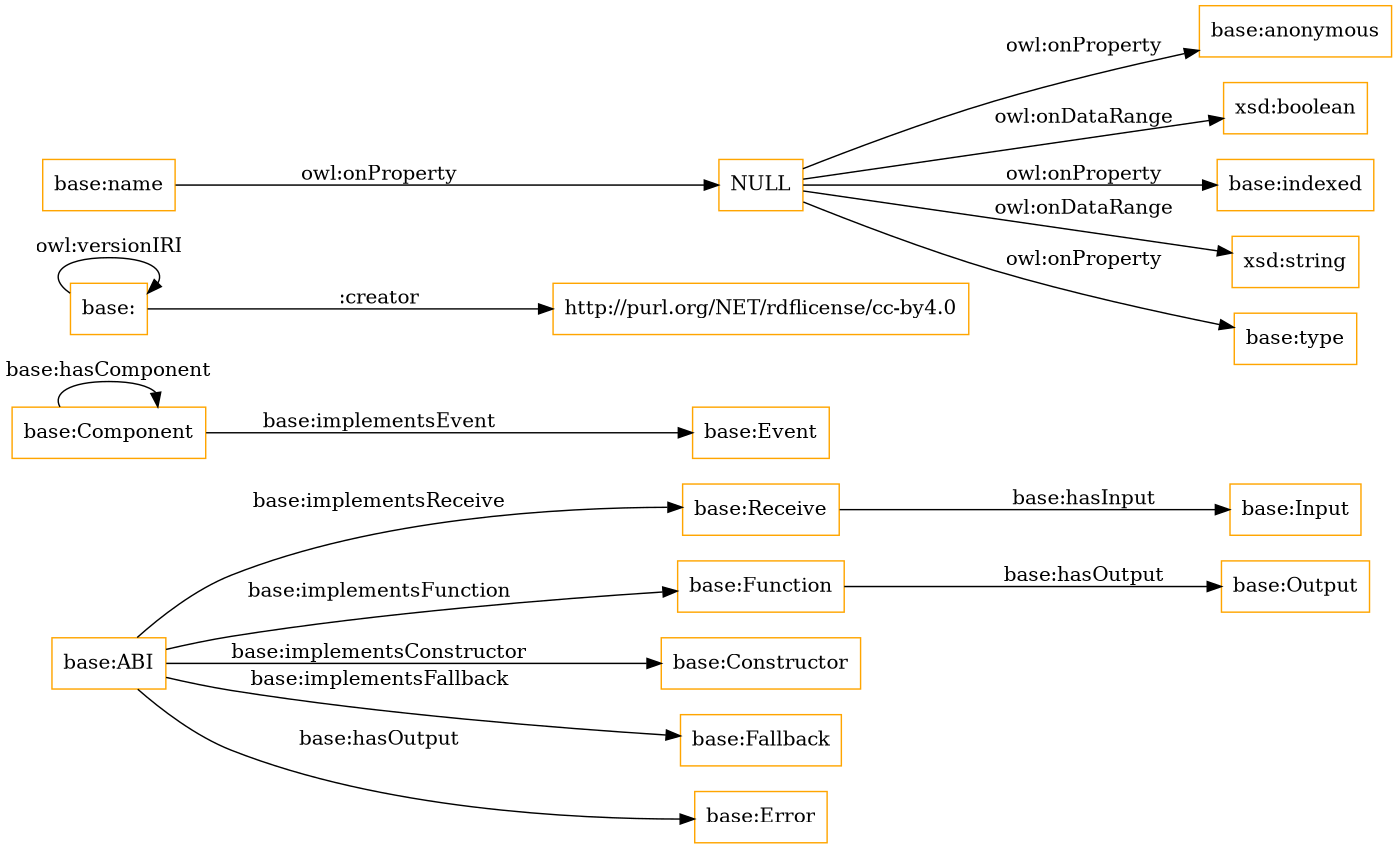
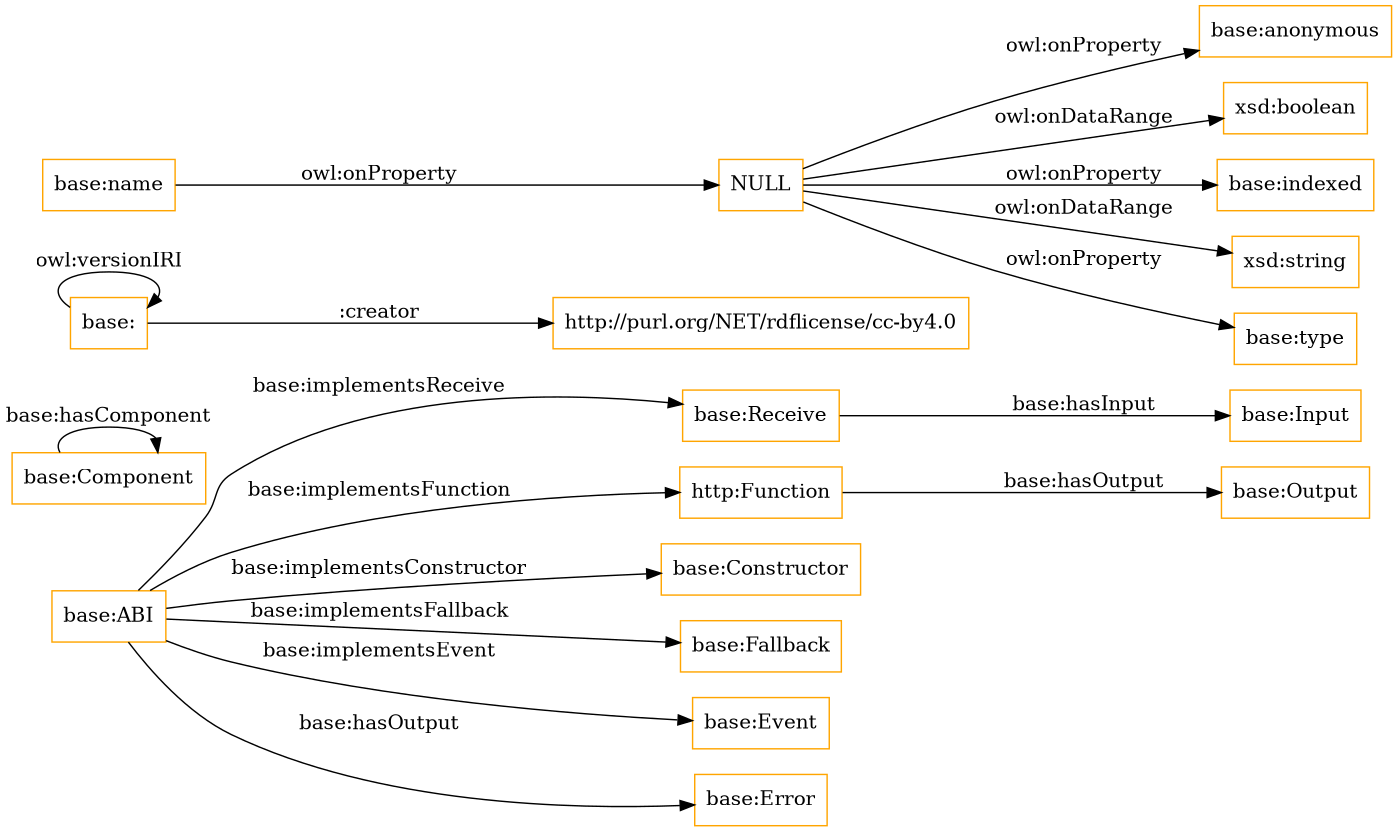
edge "base:Component" -> "base:Event": now "base:ABI" -> "base:Event"
node "base:Function": label "base:Function" -> "http:Function"
